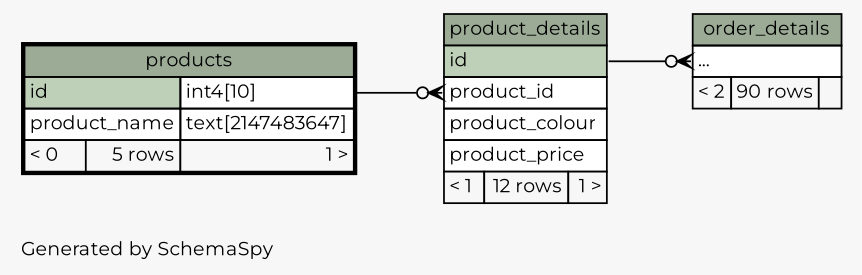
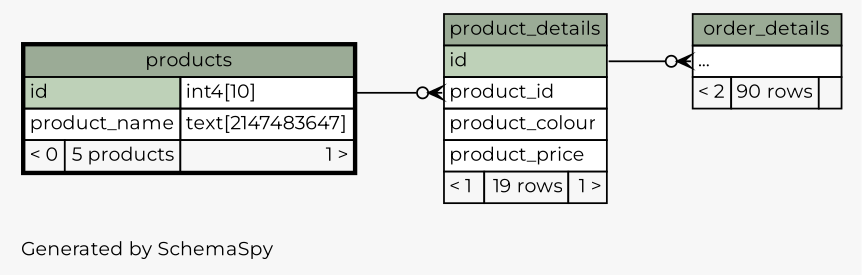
node "products": text "5 rows" -> "5 products"
node "product_details": text "12 rows" -> "19 rows"
